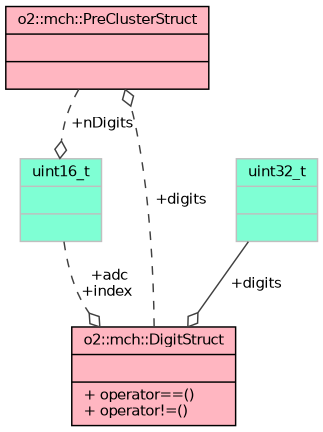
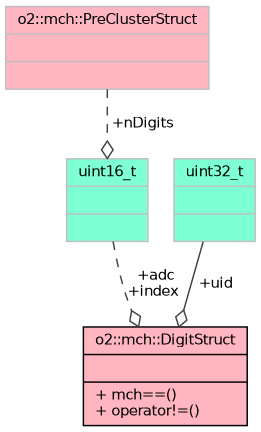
node "o2::mch::PreClusterStruct": color black -> grey75
edge "o2::mch::DigitStruct" -> "o2::mch::PreClusterStruct": removed, label "+digits"
edge "uint32_t" -> "o2::mch::DigitStruct": label " +digits" -> " +uid"
node "o2::mch::DigitStruct": text "+ operator==()" -> "+ mch==()"
